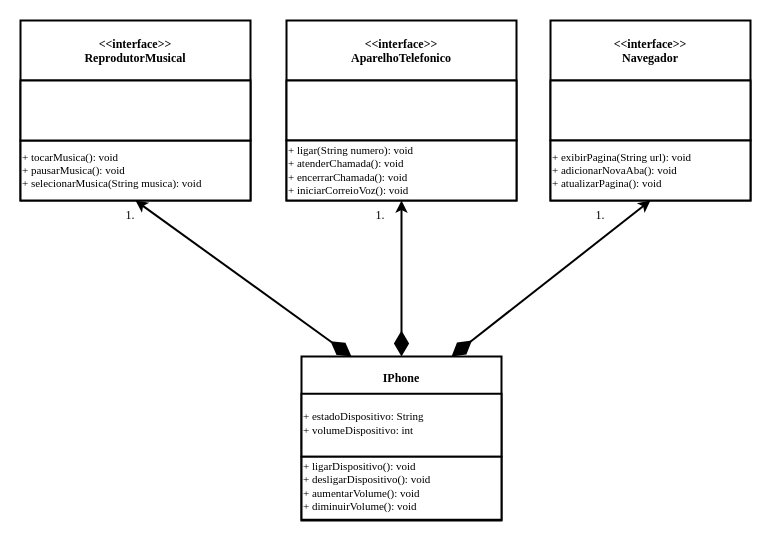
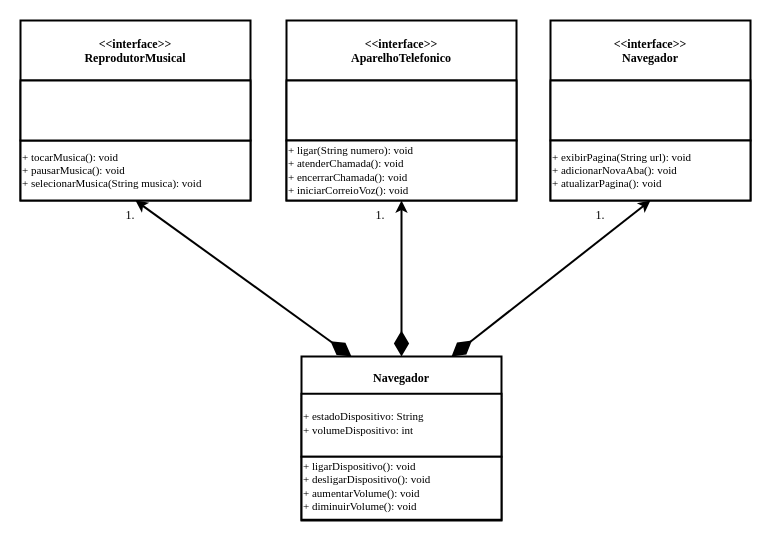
node "IPhone": label "IPhone" -> "Navegador"
